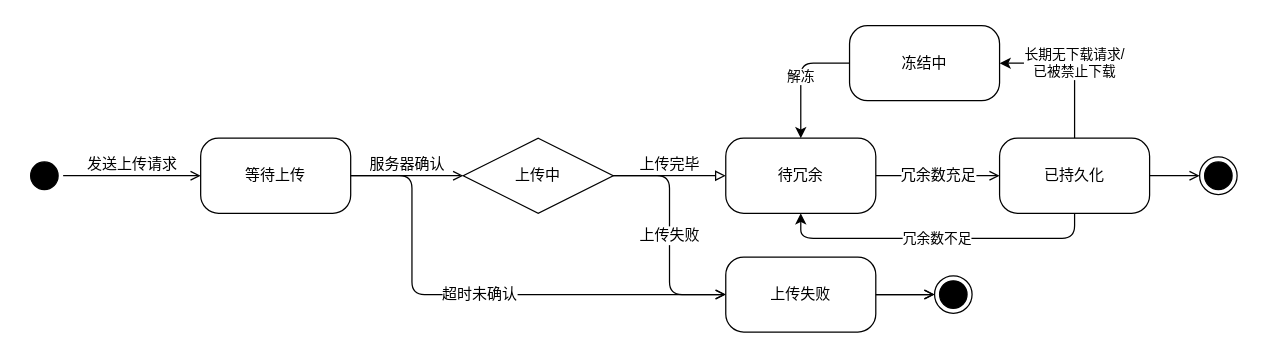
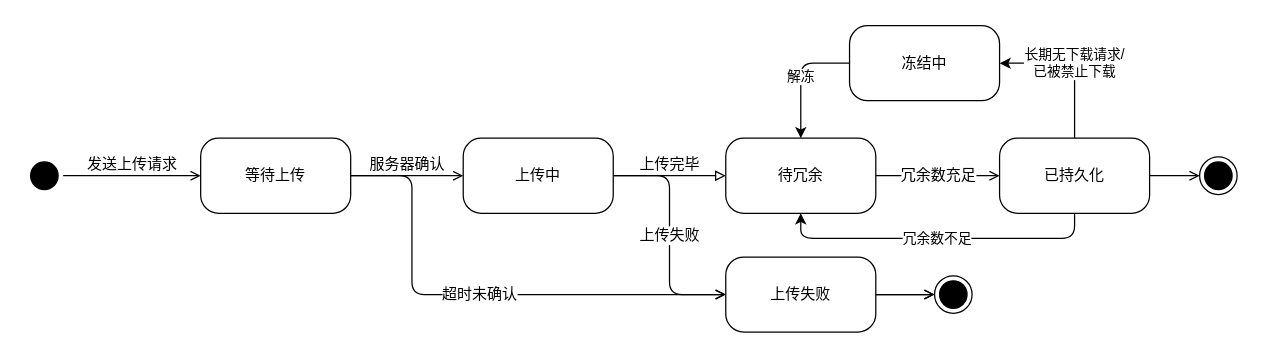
node "上传中": shape diamond -> rounded rectangle
